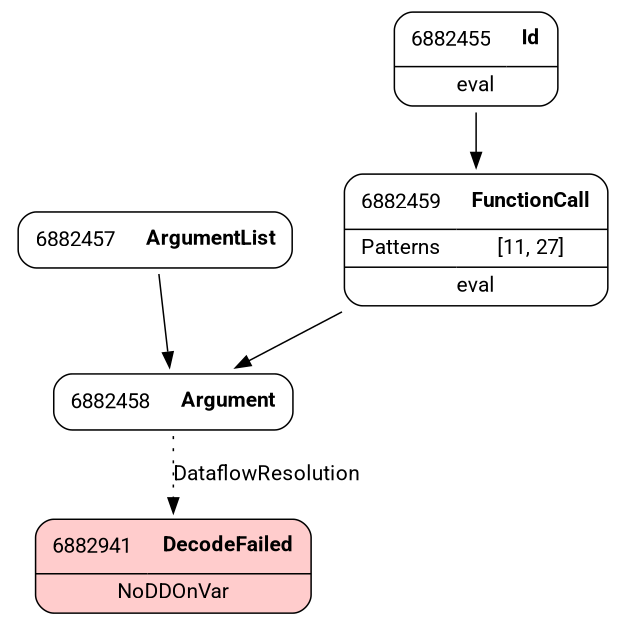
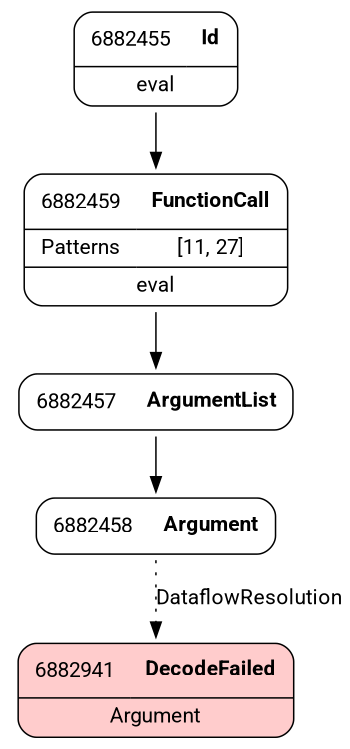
edge "6882459" -> "6882458": now "6882459" -> "6882457"
node "6882941": text "NoDDOnVar" -> "Argument"
